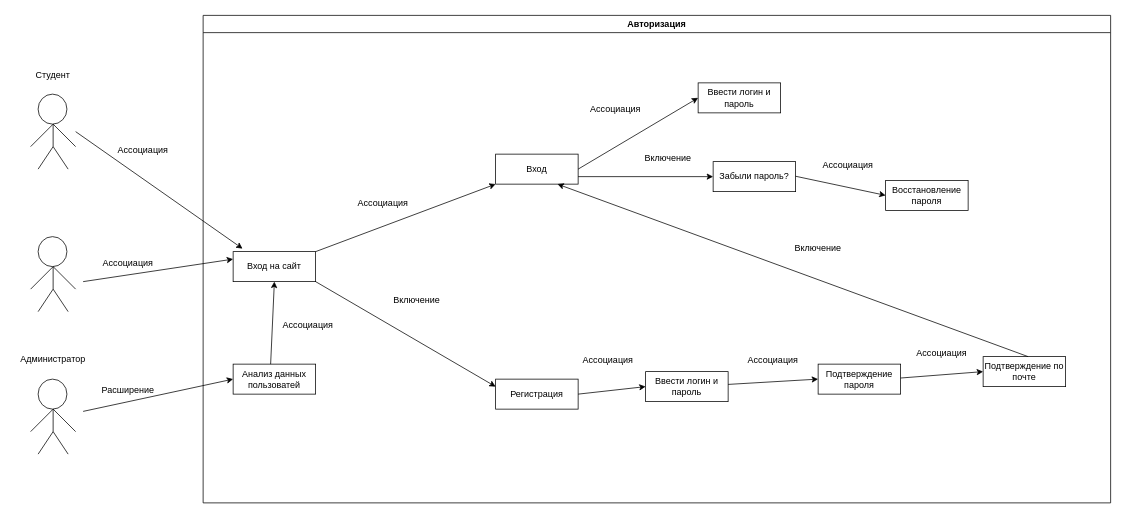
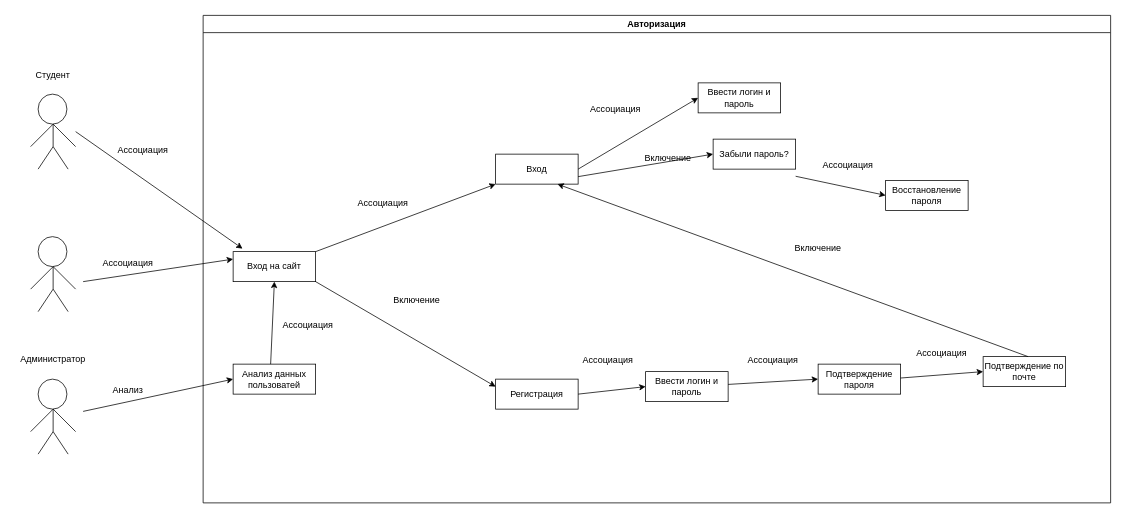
node "Забыли пароль?": moved (754, 177) -> (754, 154)
node "Расширение": label "Расширение" -> "Анализ"
